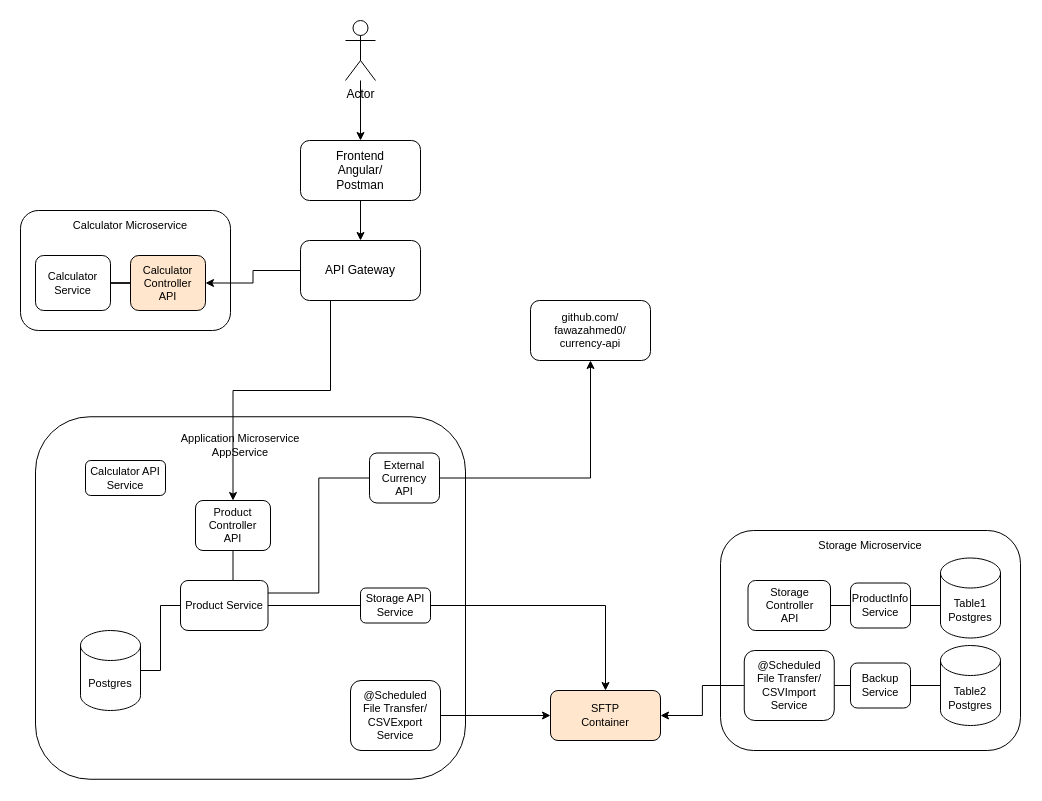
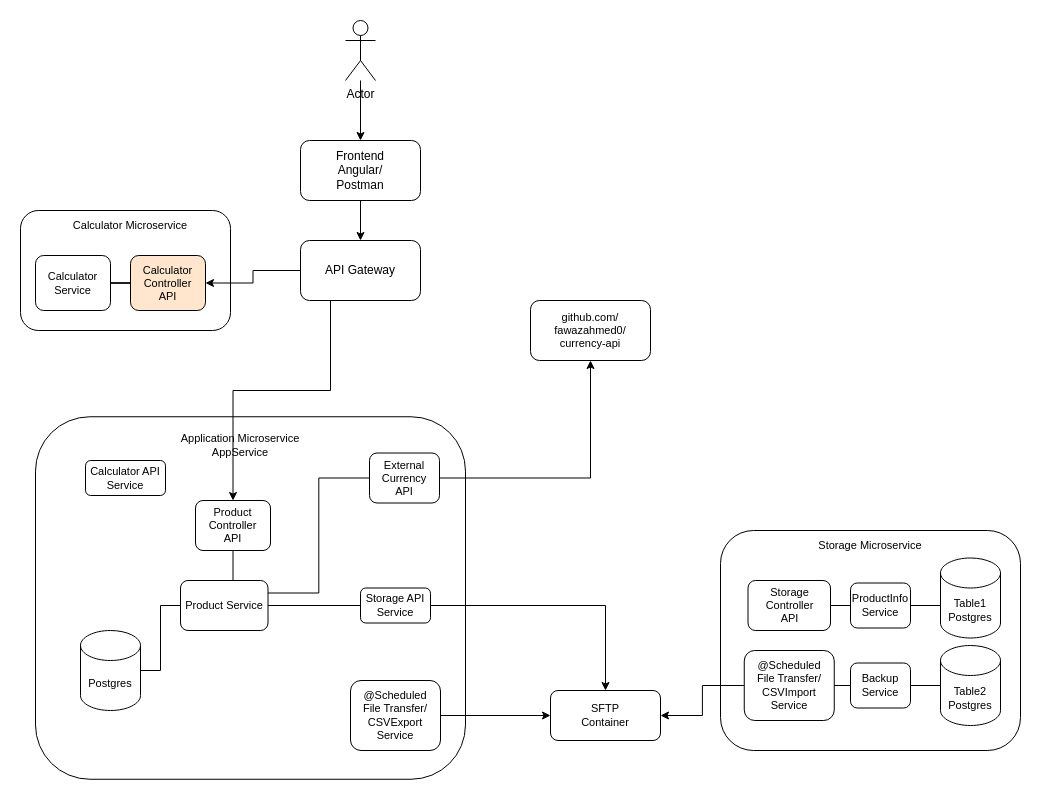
node "SFTP Container": fillcolor #ffe6cc -> #ffffff
